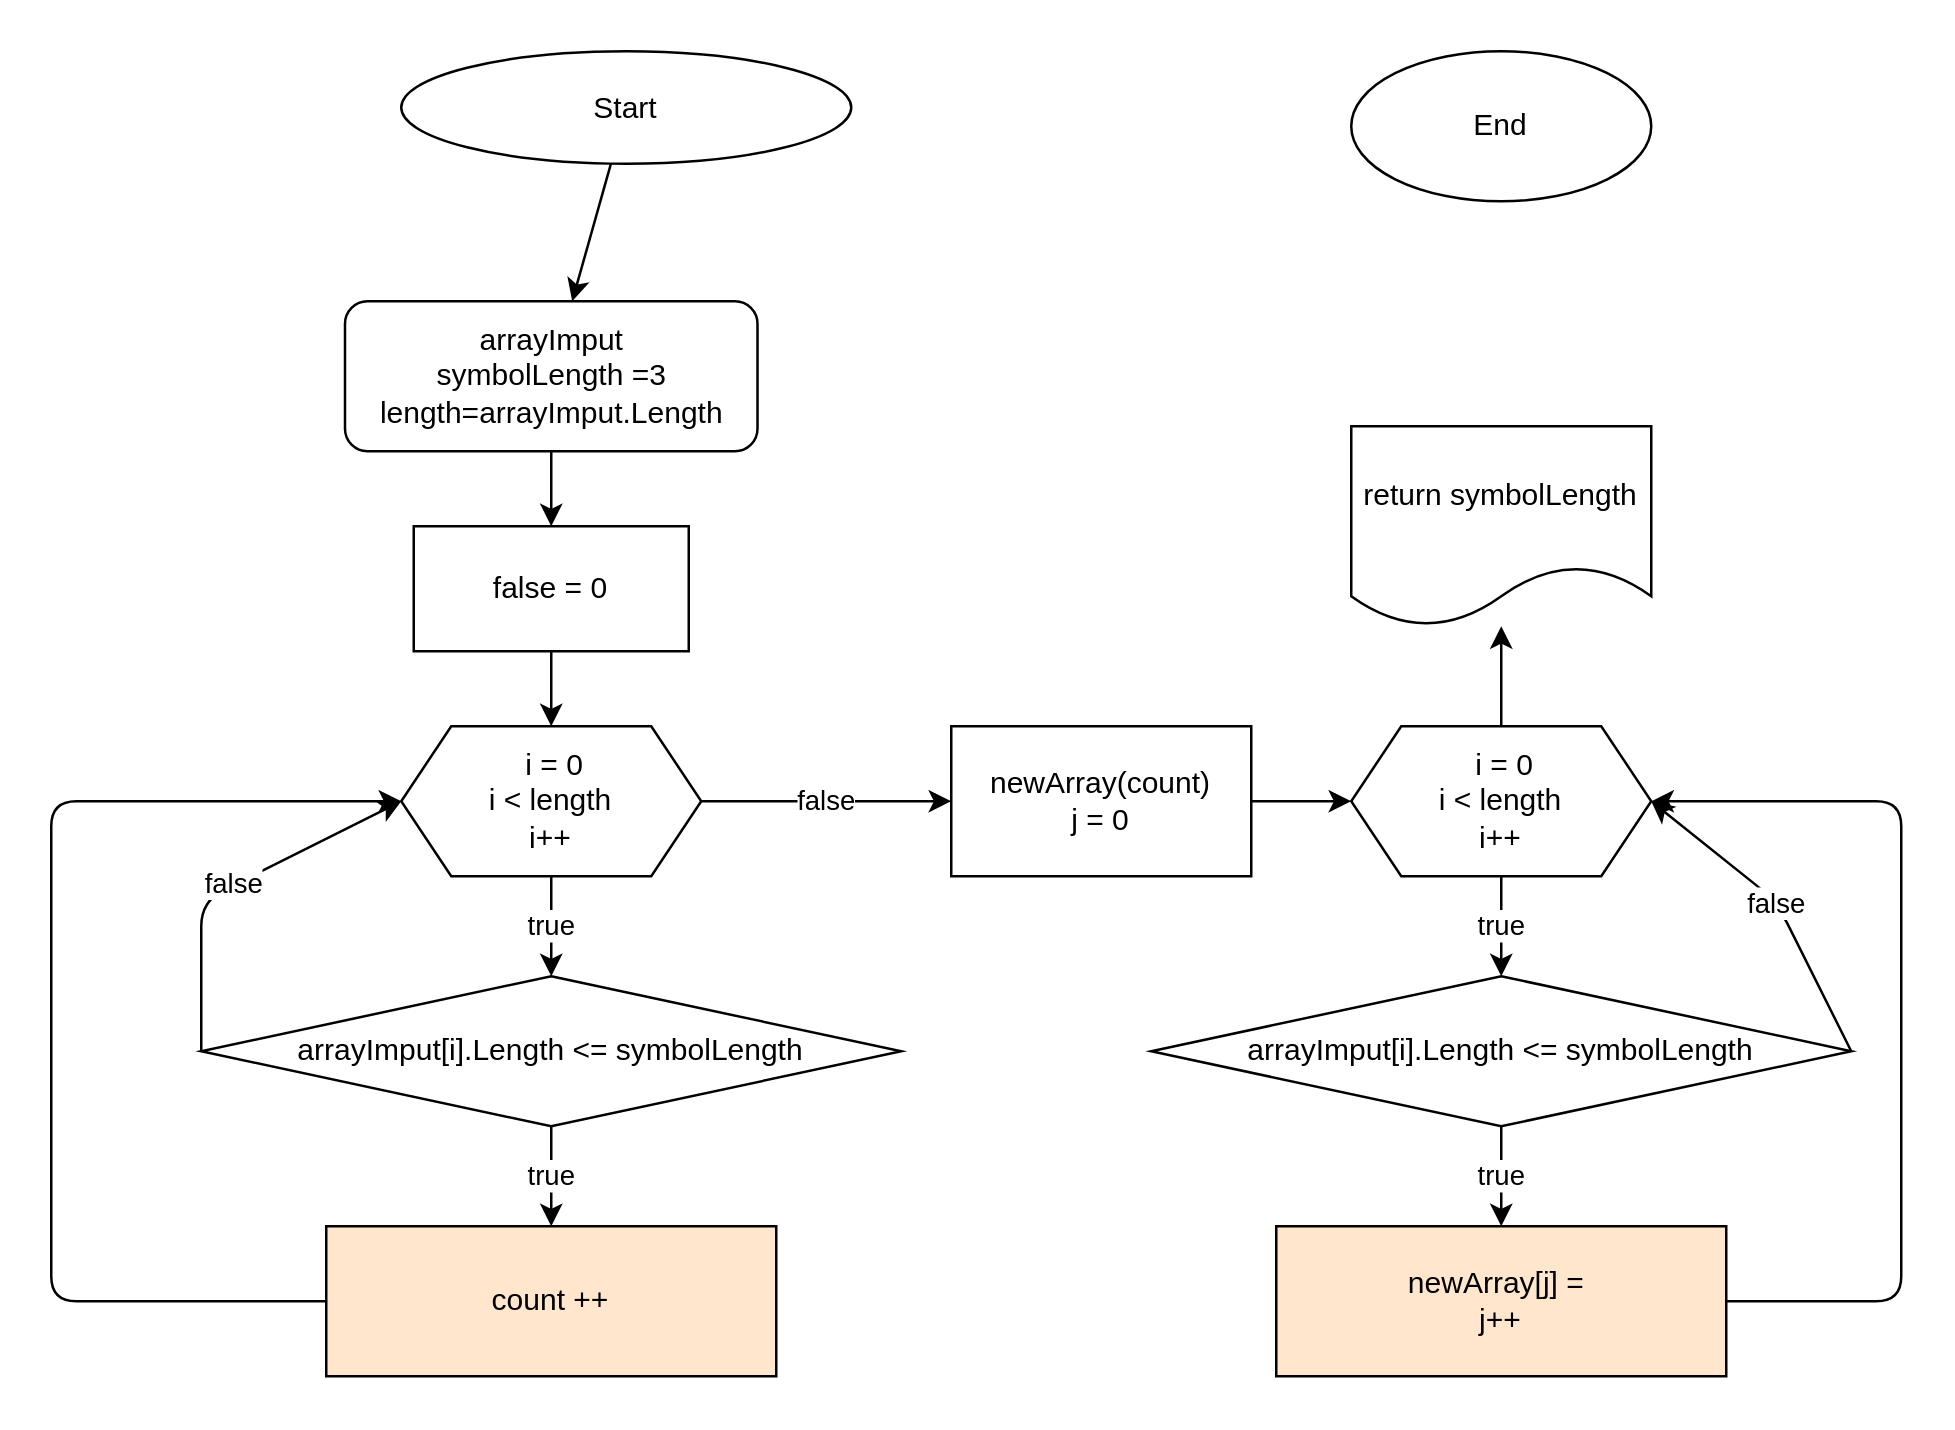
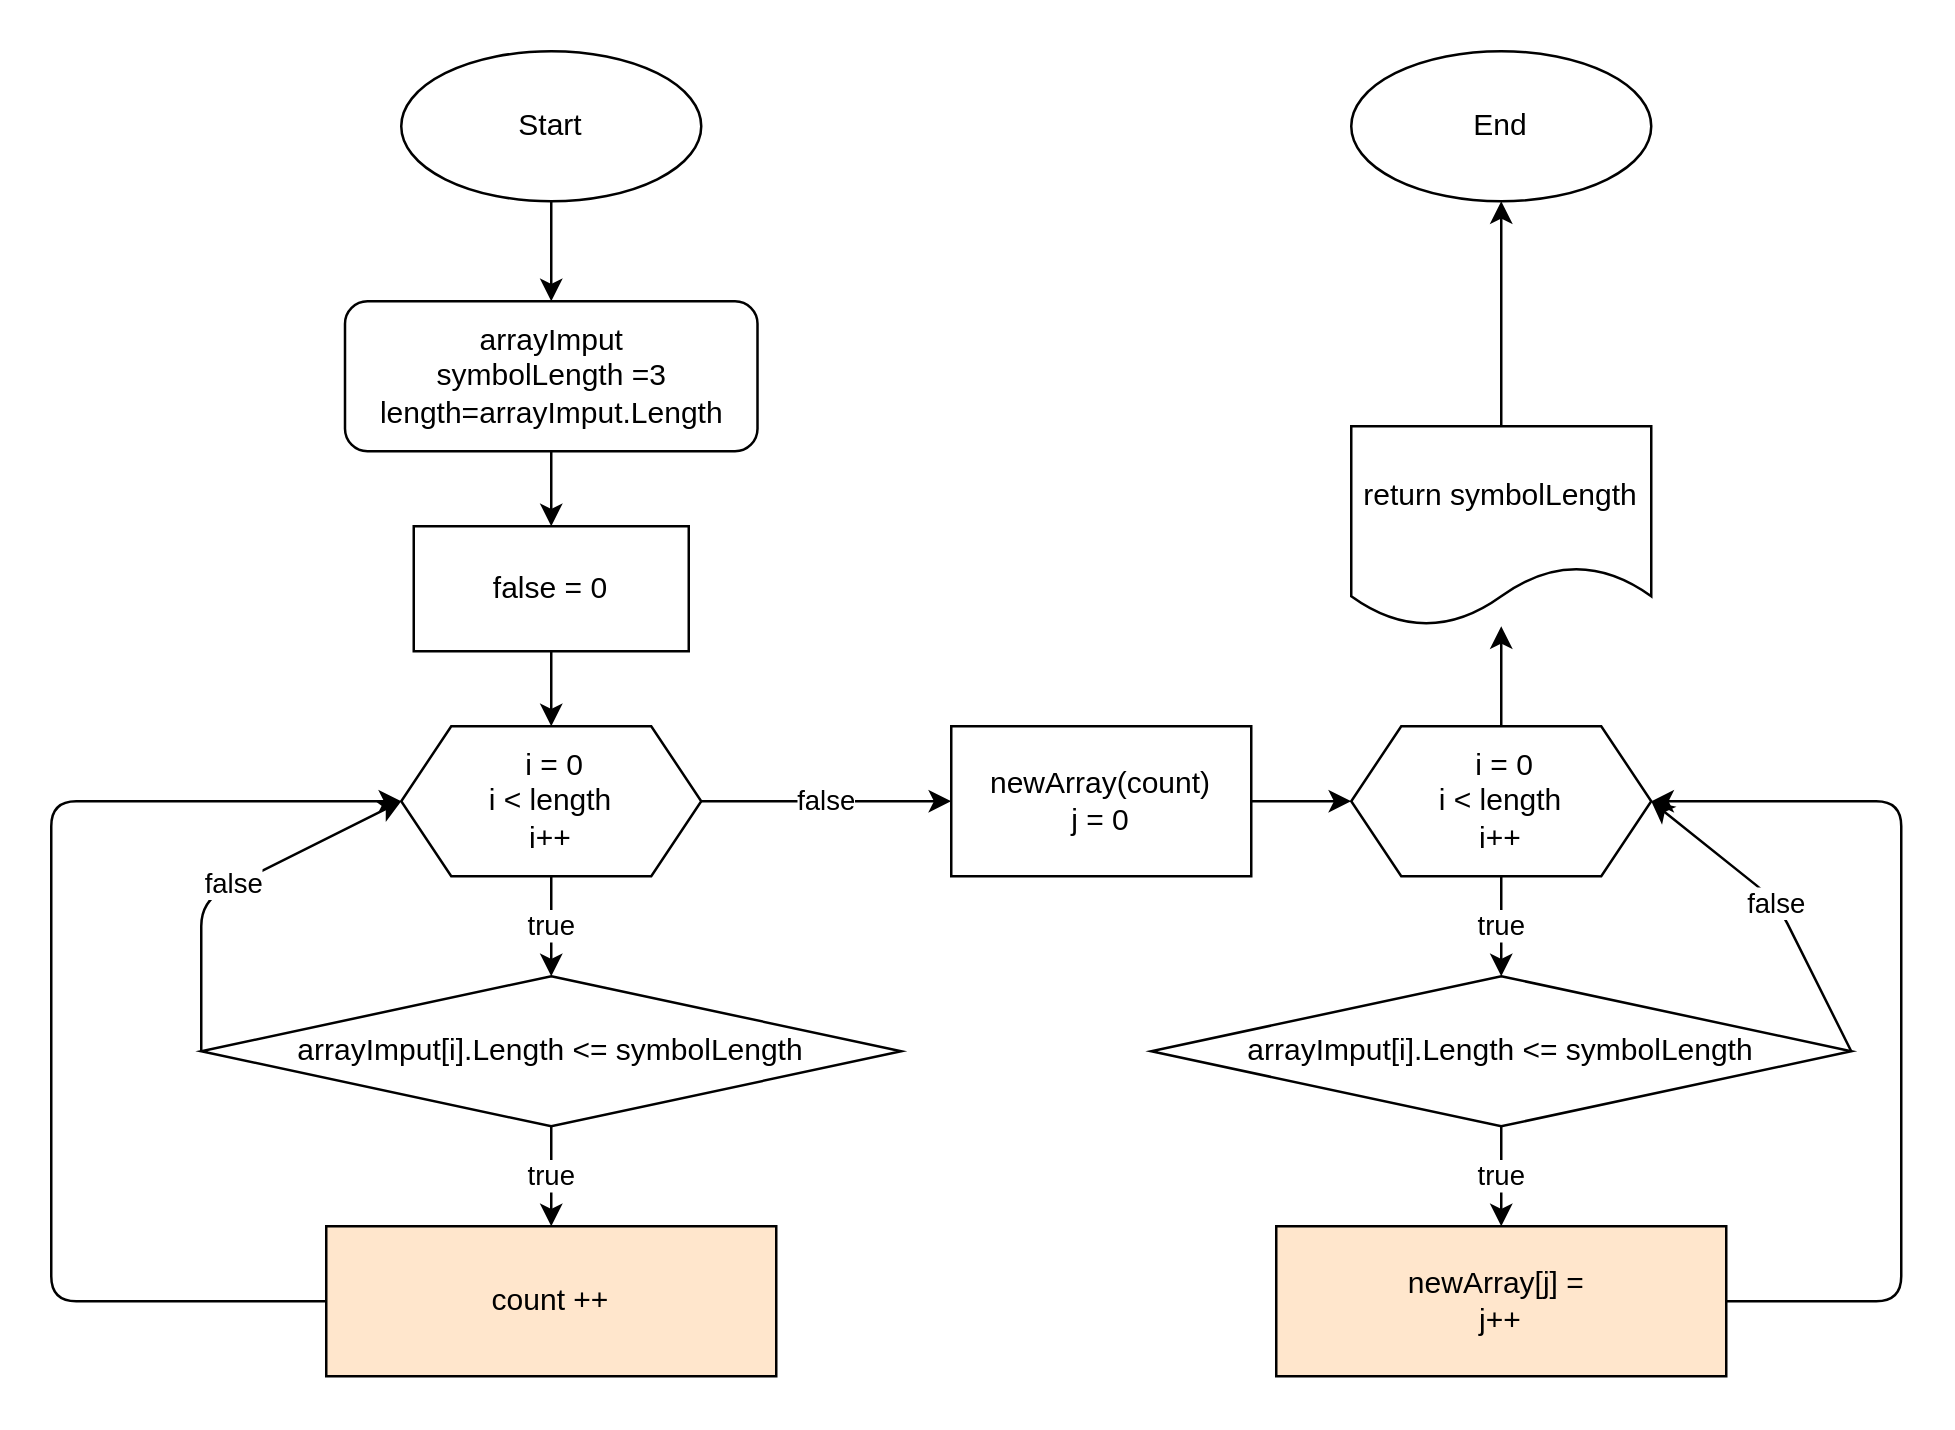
node "Start": size 450x113 -> 300x150
edge "return symbolLength" -> "End": added
